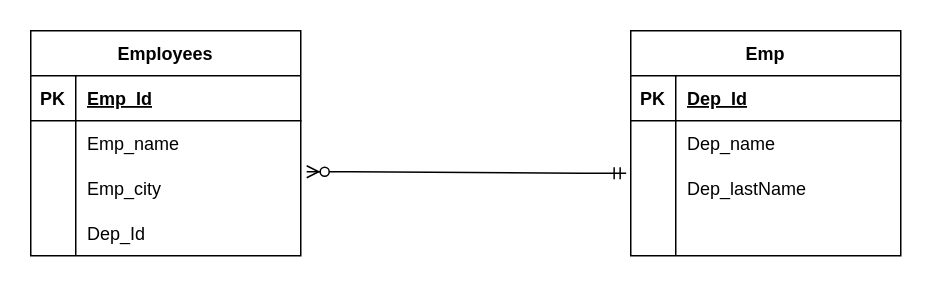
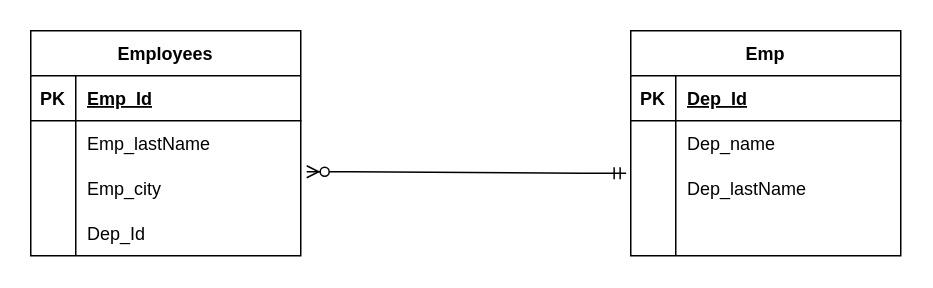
node "Emp_name": label "Emp_name" -> "Emp_lastName"
